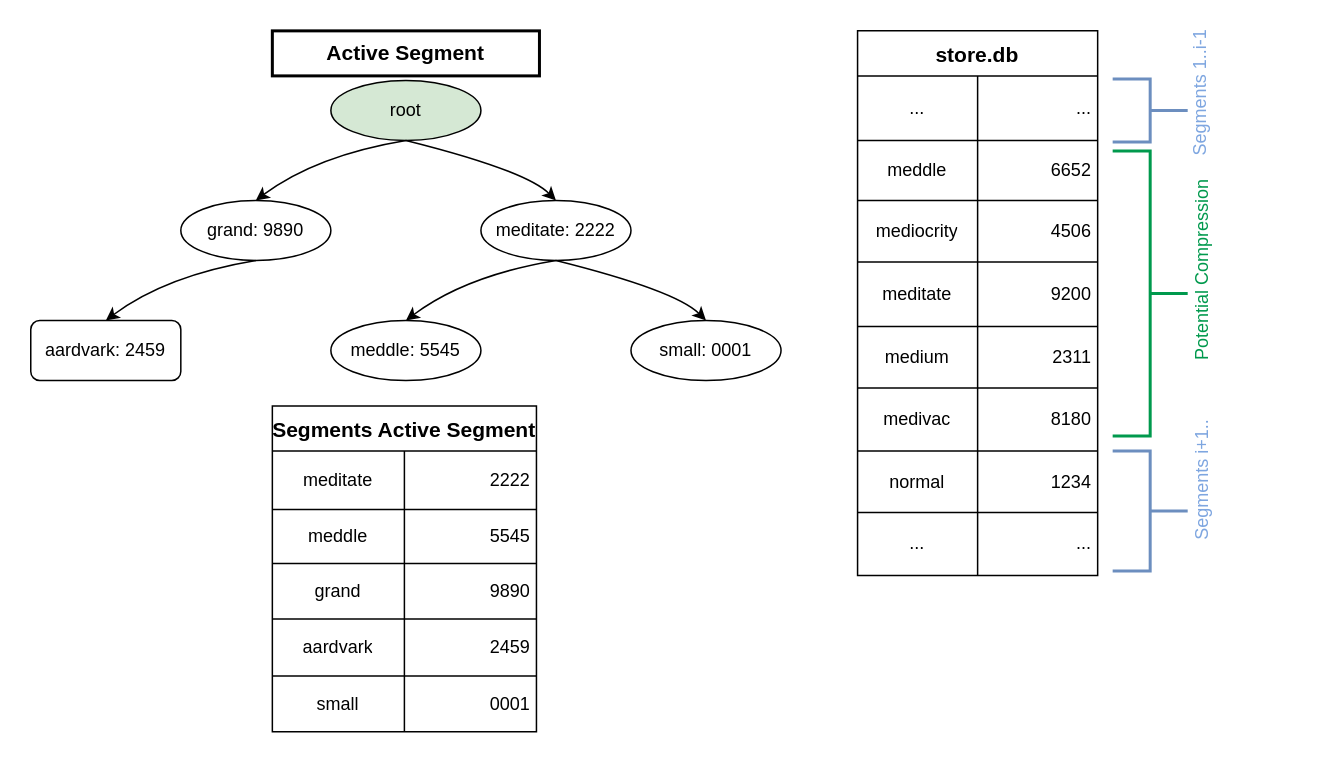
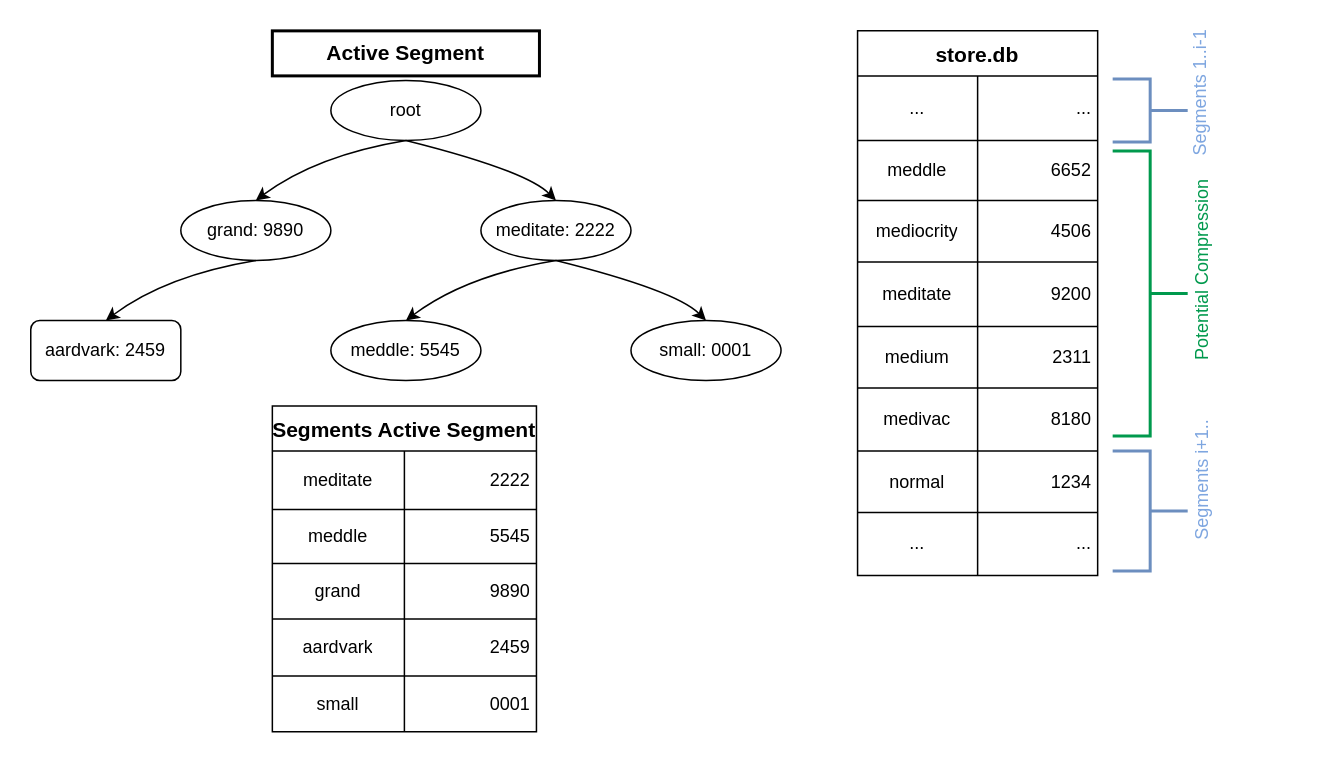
node "root": fillcolor #d5e8d4 -> #ffffff
